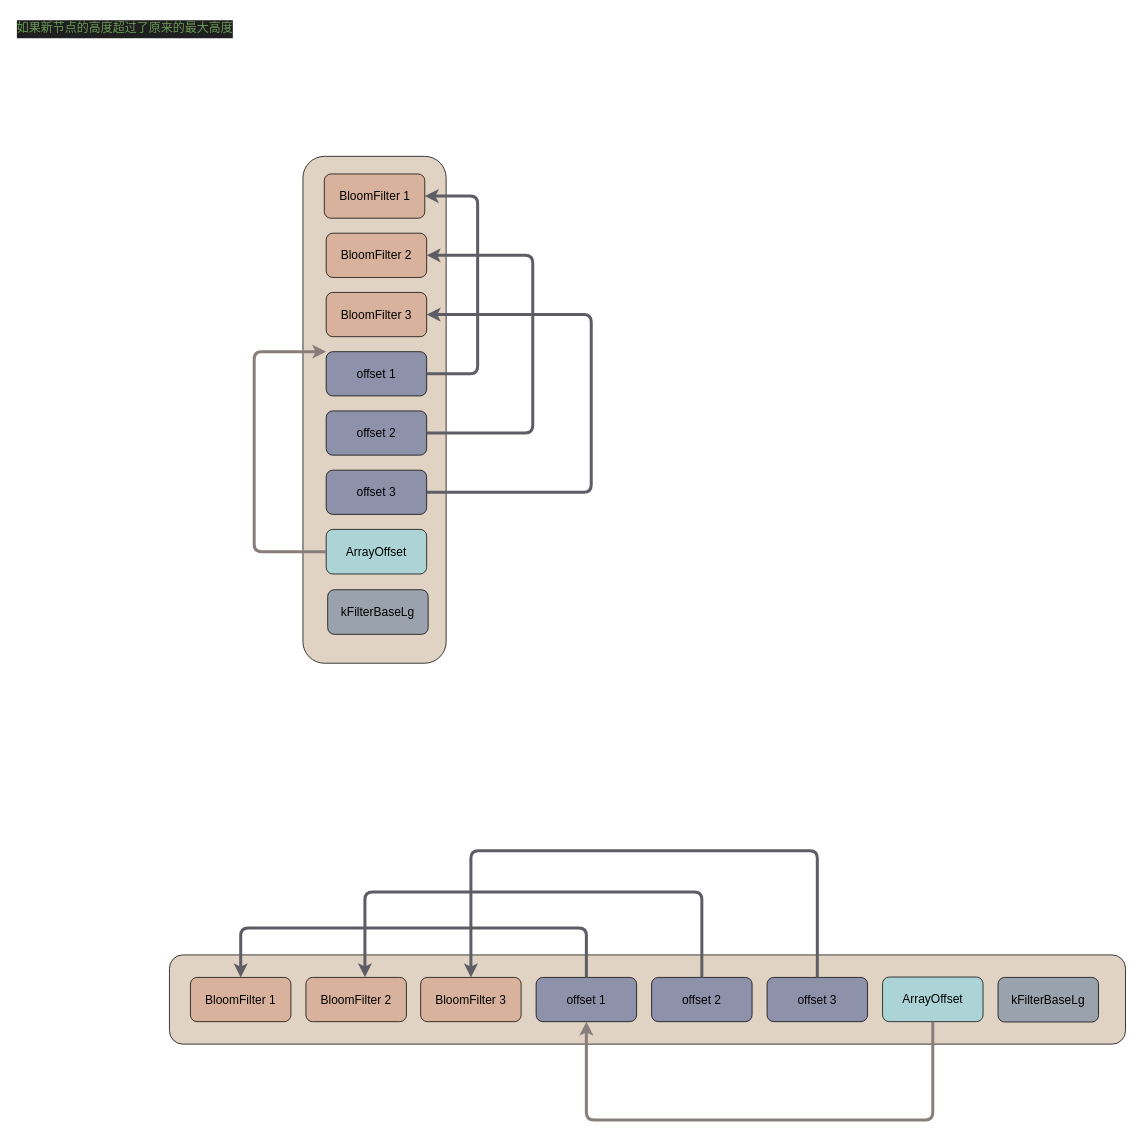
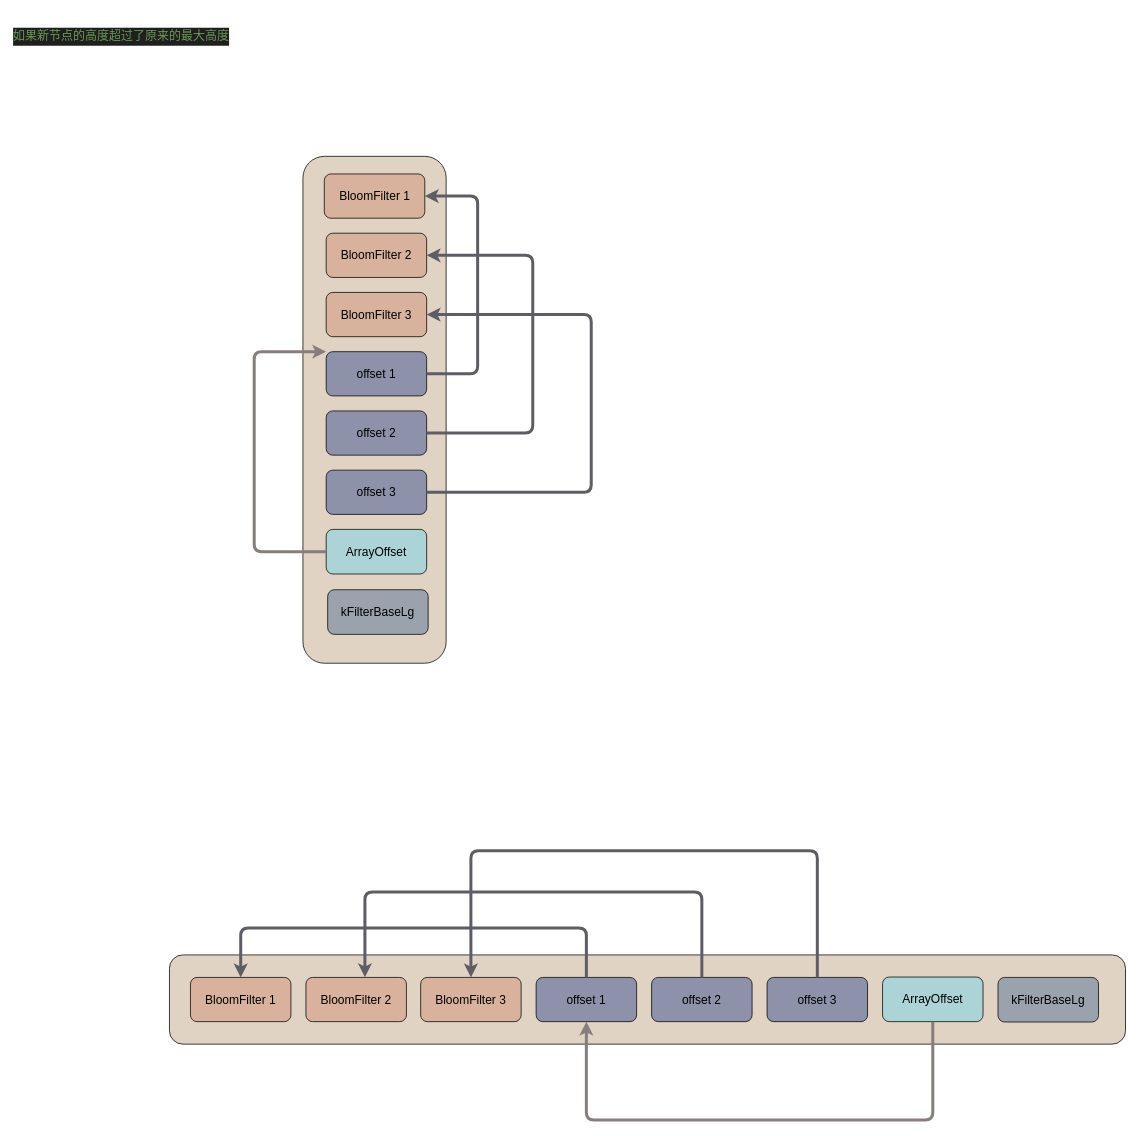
node "如果新节点的高度超过了原来的最大高度": moved (134, 33) -> (130, 40)
